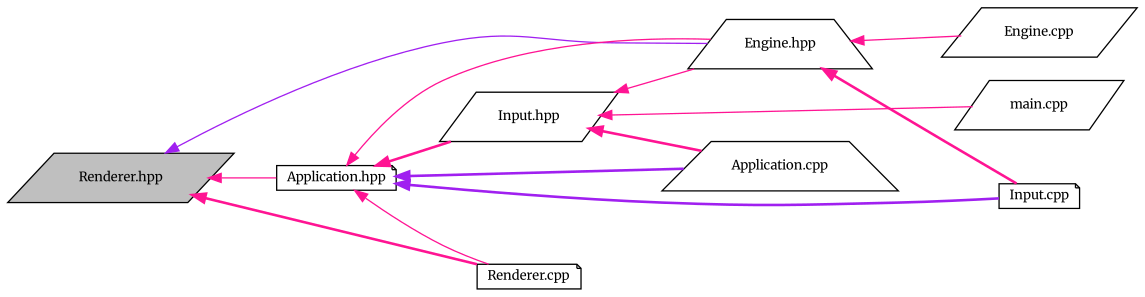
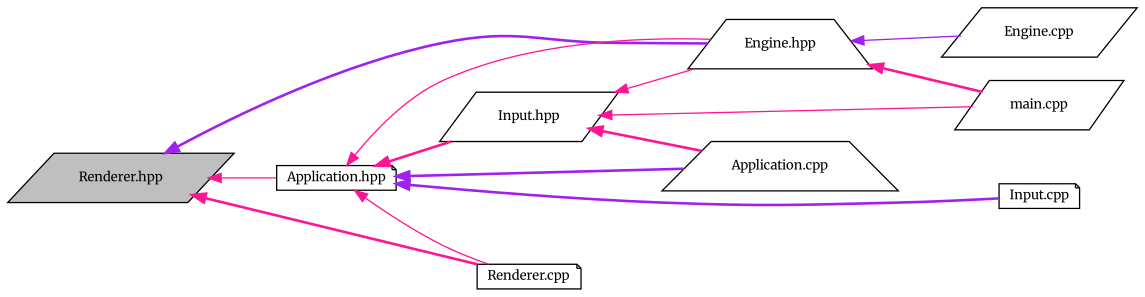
edge "Engine.cpp" -> "Engine.hpp": color deeppink -> purple
edge "Engine.hpp" -> "Renderer.hpp": style solid -> bold
edge "Input.cpp" -> "Engine.hpp": now "main.cpp" -> "Engine.hpp"
